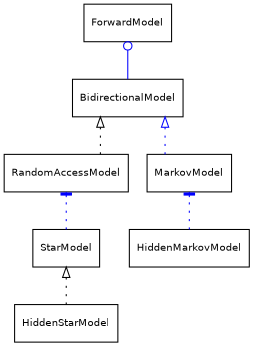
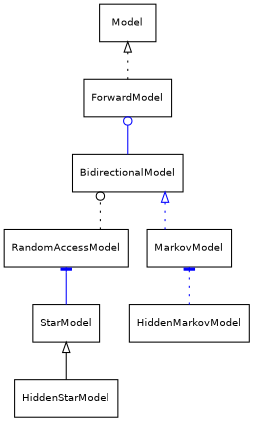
node "Model": added
edge "RandomAccessModel" -> "BidirectionalModel": arrowhead onormal -> odot
edge "StarModel" -> "RandomAccessModel": style dotted -> solid
edge "HiddenStarModel" -> "StarModel": style dotted -> solid
